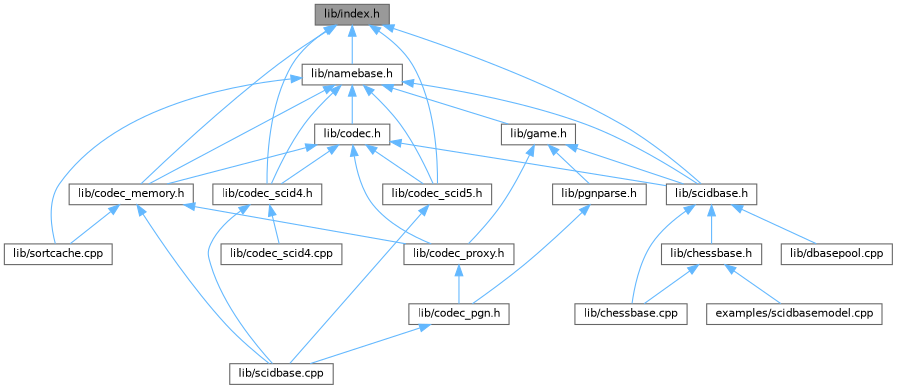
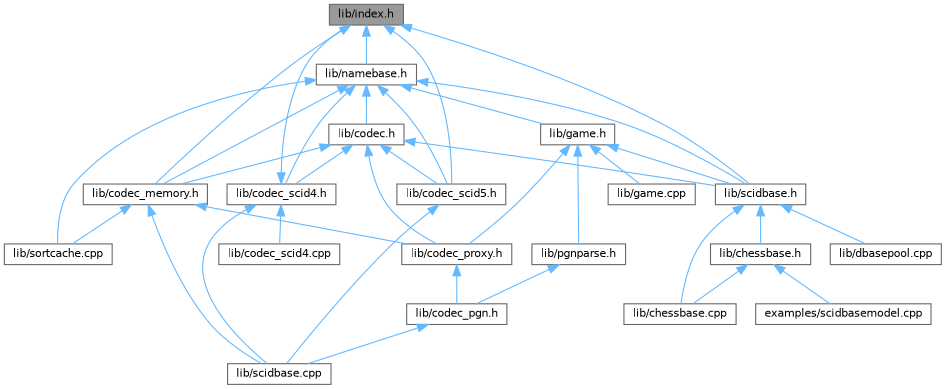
edge "lib/codec_scid4.h" -> "lib/index.h": reversed
node "lib/game.cpp": added
